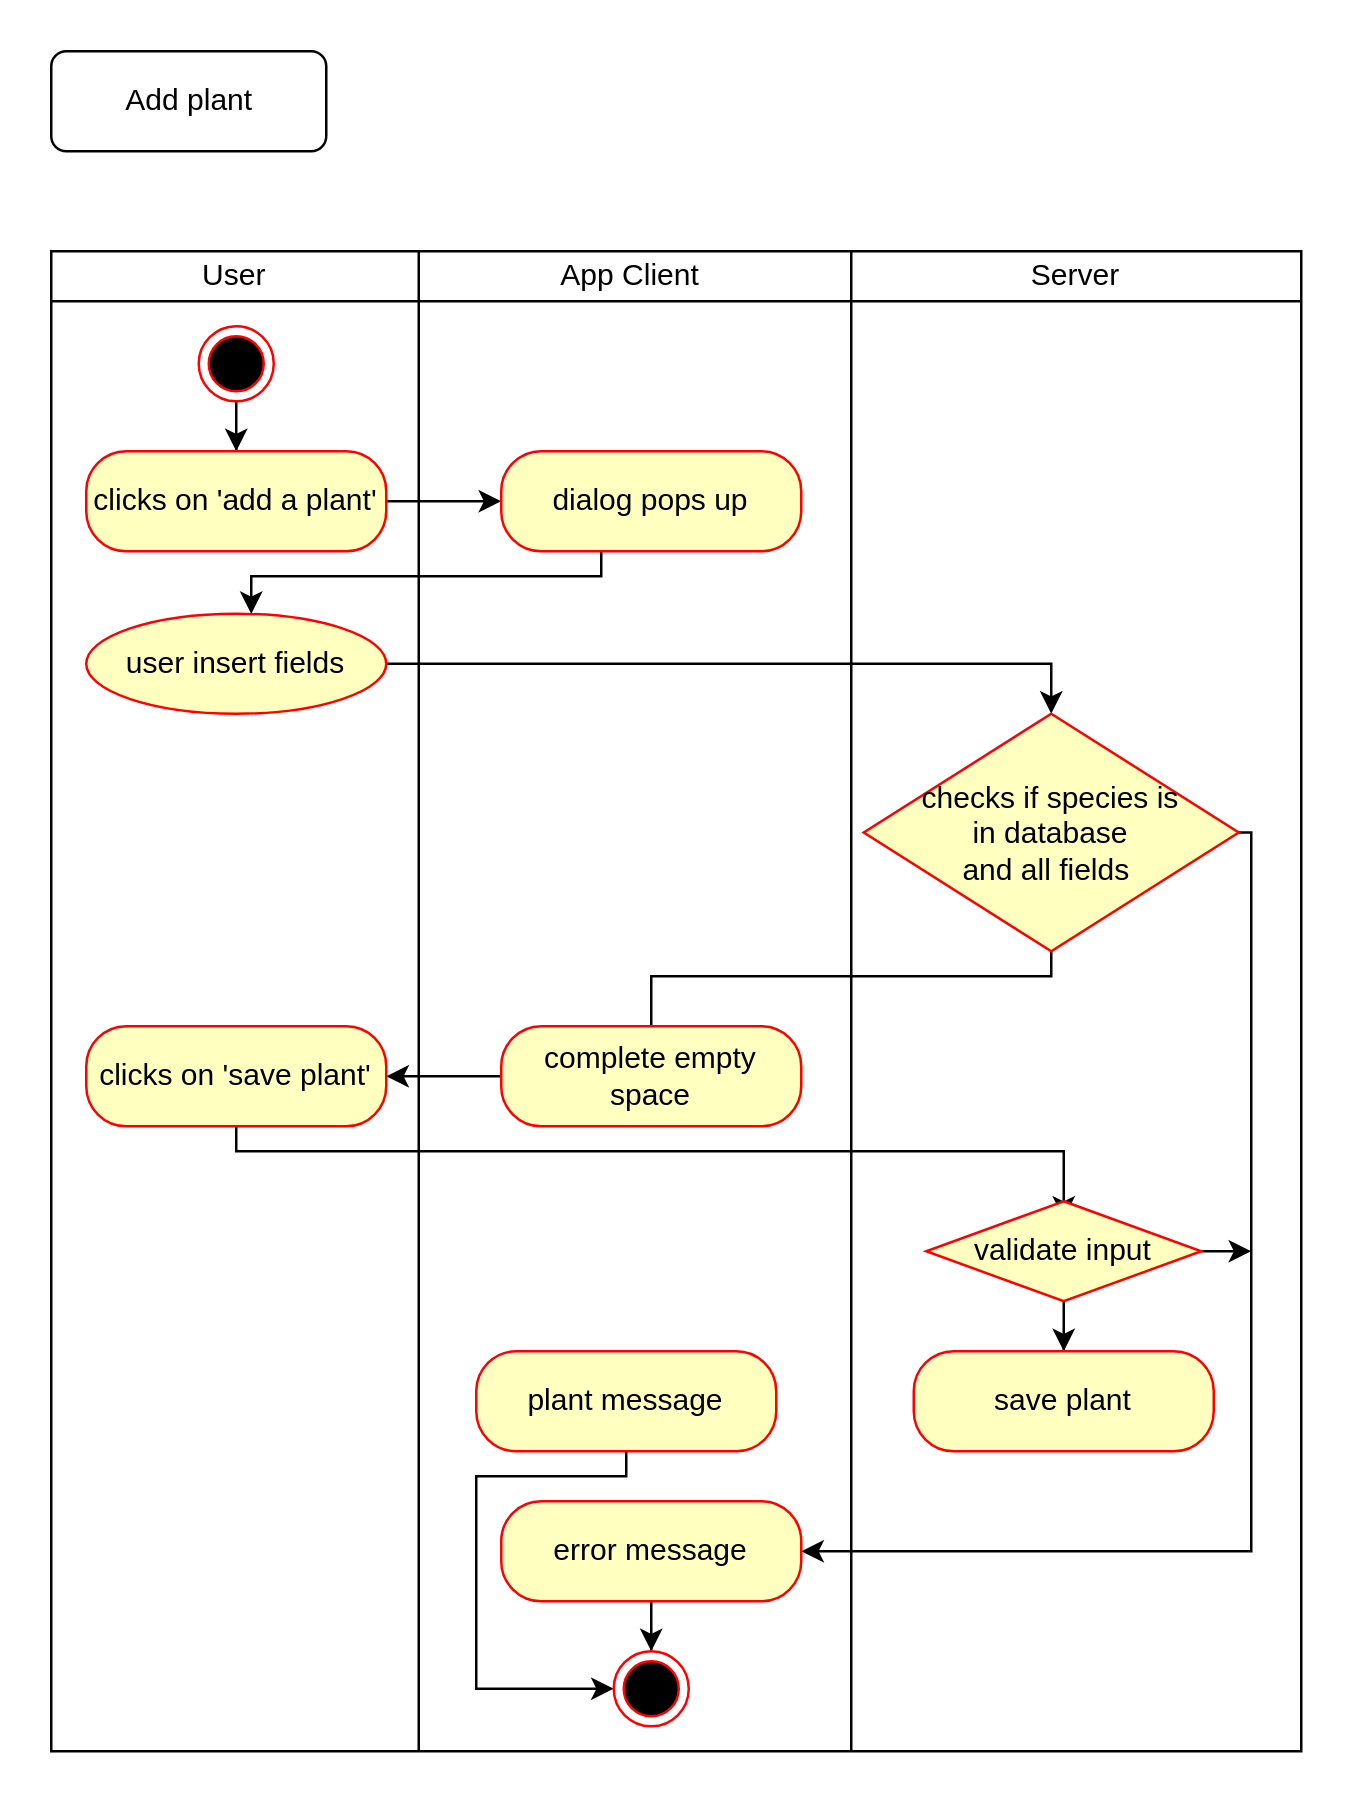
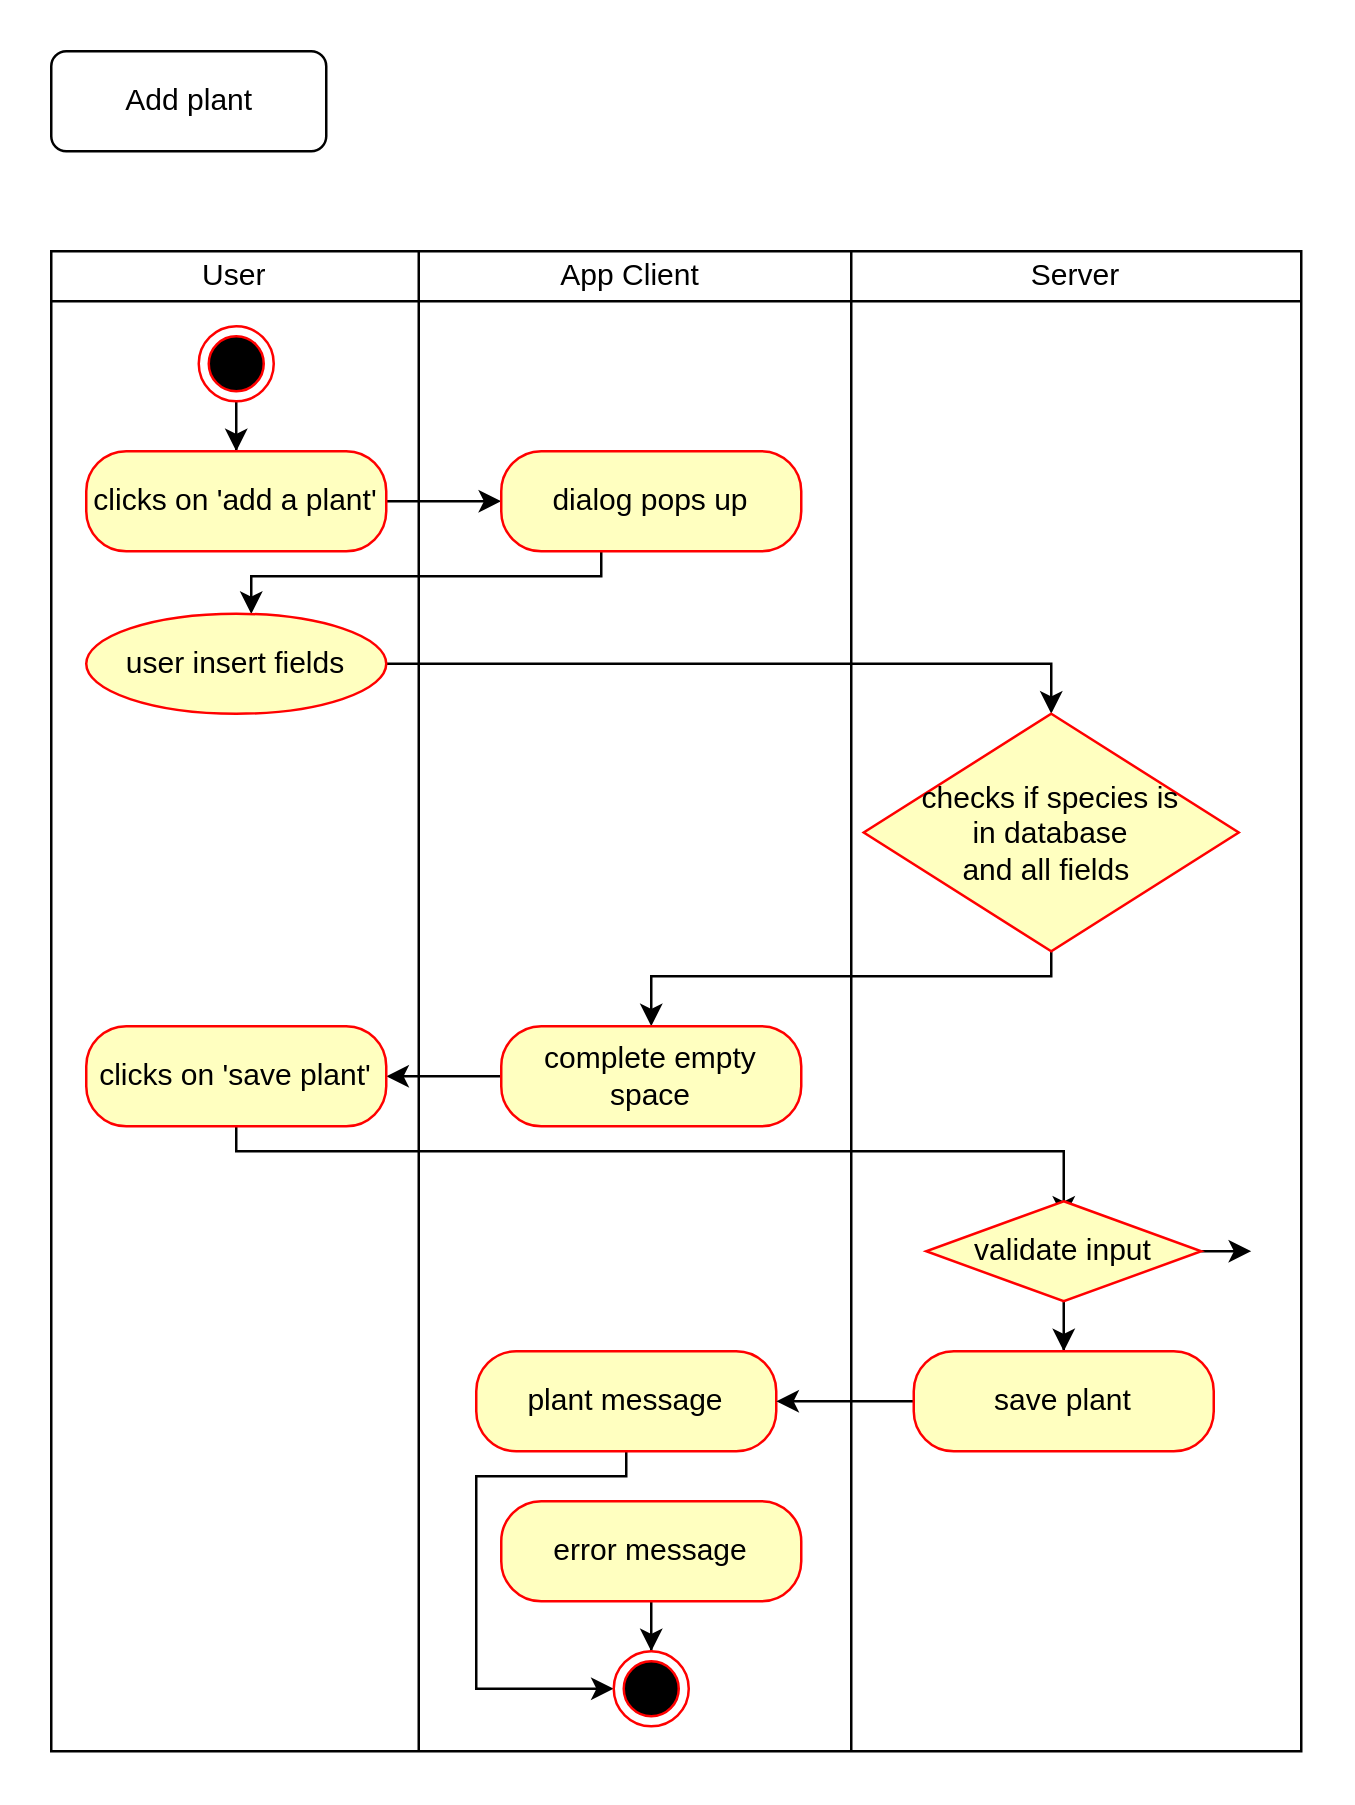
edge "checks if species is in database and all fields" -- "complete empty space": arrowhead none -> classic
edge "checks if species is in database and all fields" -> "error message": removed
edge "save plant" -> "plant message": added
